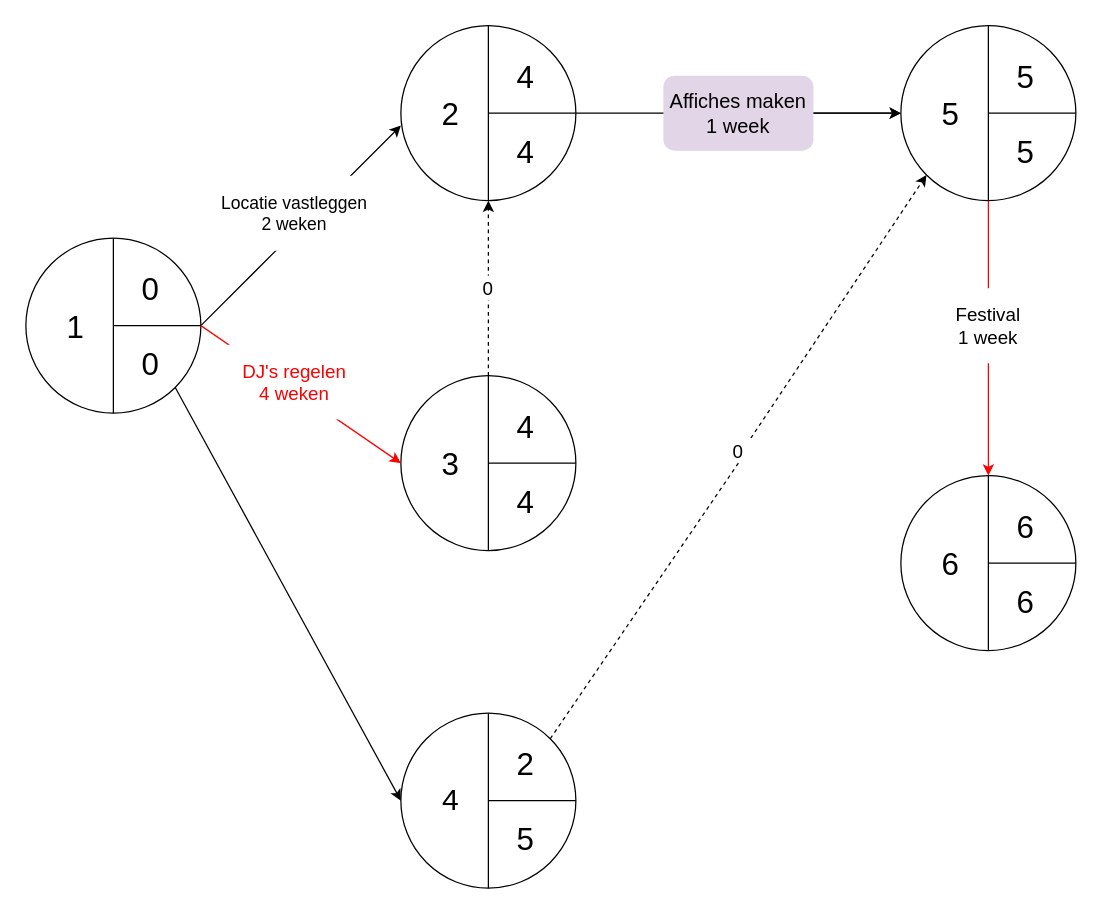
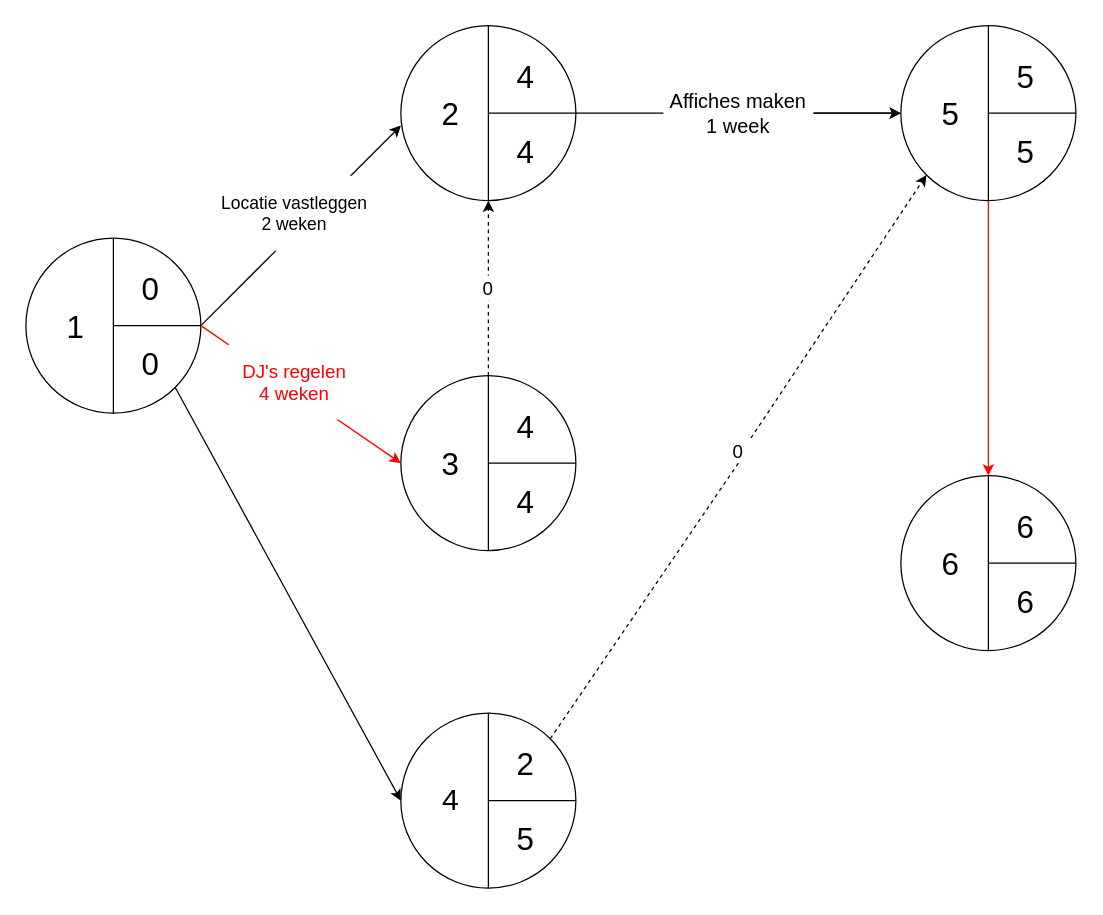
node "Affiches maken 1 week": fillcolor #e1d5e7 -> #ffffff
node "Festival 1 week": removed
